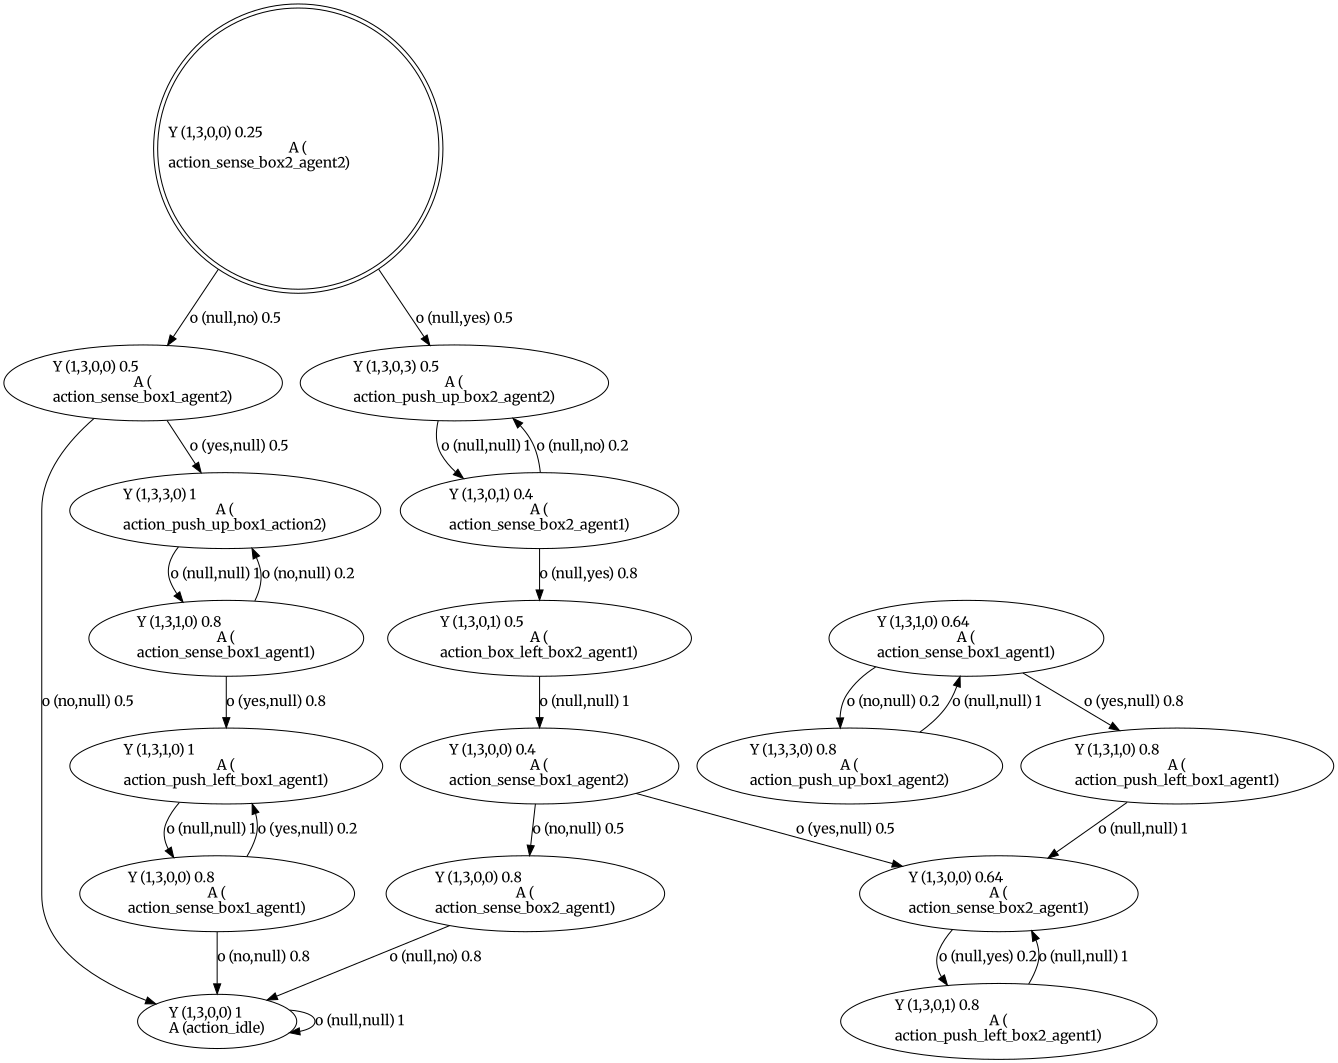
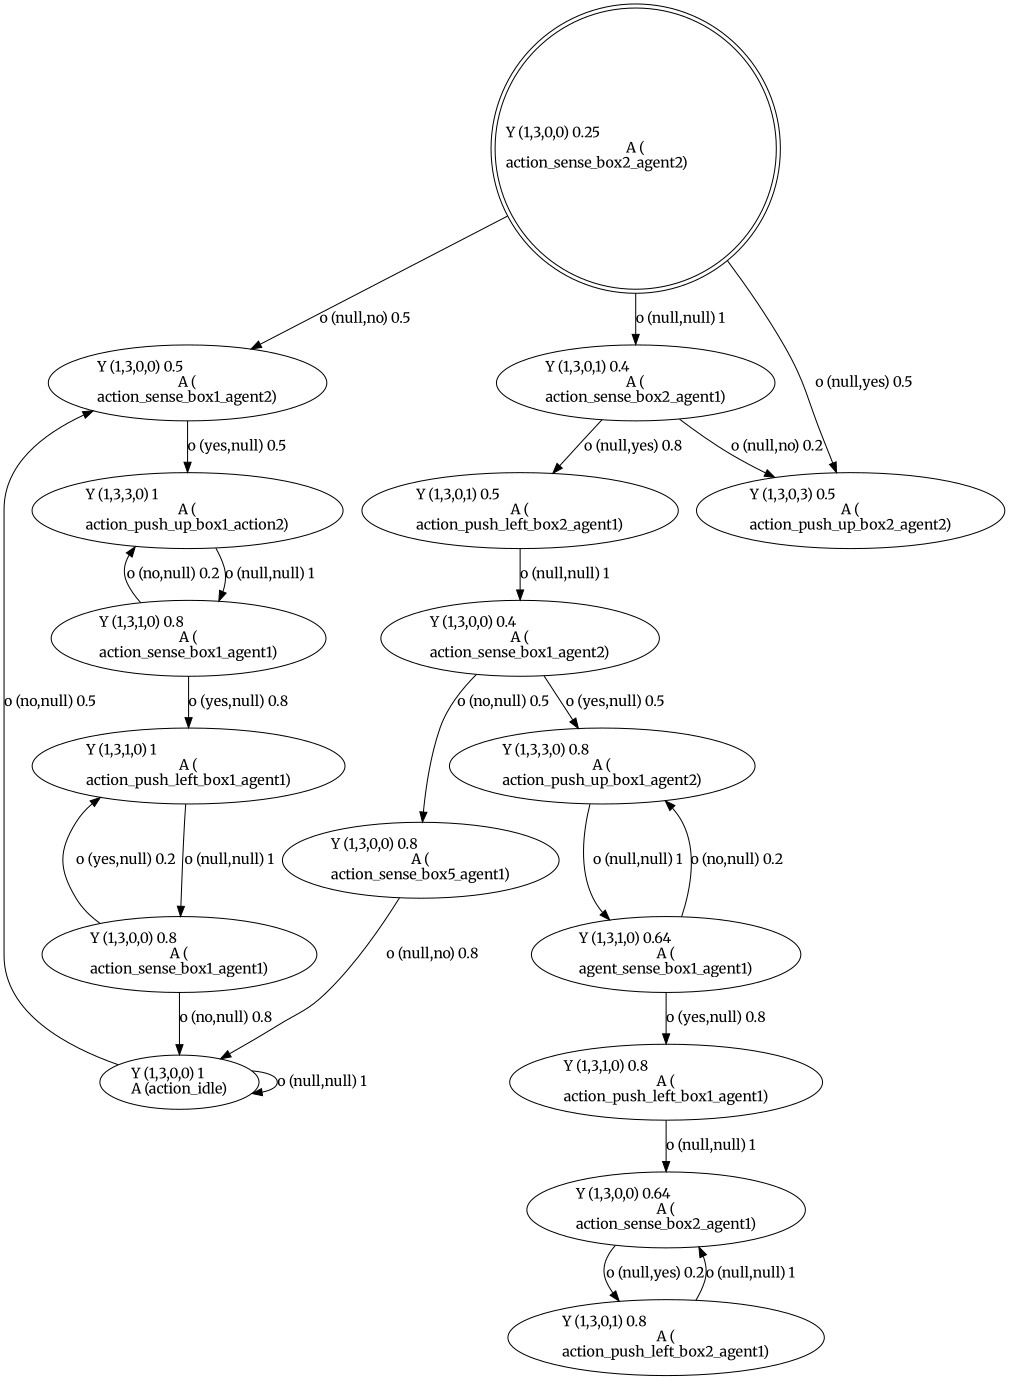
edge "Y (1,3,0,3) 0.5 A ( action_push_up_box2_agent2)" -> "Y (1,3,0,1) 0.4 A ( action_sense_box2_agent1)": now "Y (1,3,0,0) 0.25 A ( action_sense_box2_agent2)" -> "Y (1,3,0,1) 0.4 A ( action_sense_box2_agent1)"
node "Y (1,3,0,1) 0.5 A ( action_box_left_box2_agent1)": label "Y (1,3,0,1) 0.5 A ( action_box_left_box2_agent1)" -> "Y (1,3,0,1) 0.5 A ( action_push_left_box2_agent1)"
node "Y (1,3,1,0) 0.64 A ( action_sense_box1_agent1)": label "Y (1,3,1,0) 0.64 A ( action_sense_box1_agent1)" -> "Y (1,3,1,0) 0.64 A ( agent_sense_box1_agent1)"
edge "Y (1,3,0,0) 0.5 A ( action_sense_box1_agent2)" -> "Y (1,3,0,0) 1 A (action_idle)": reversed
edge "Y (1,3,0,0) 0.4 A ( action_sense_box1_agent2)" -> "Y (1,3,0,0) 0.64 A ( action_sense_box2_agent1)": now "Y (1,3,0,0) 0.4 A ( action_sense_box1_agent2)" -> "Y (1,3,3,0) 0.8 A ( action_push_up_box1_agent2)"
node "Y (1,3,0,0) 0.8 A ( action_sense_box2_agent1)": label "Y (1,3,0,0) 0.8 A ( action_sense_box2_agent1)" -> "Y (1,3,0,0) 0.8 A ( action_sense_box5_agent1)"
